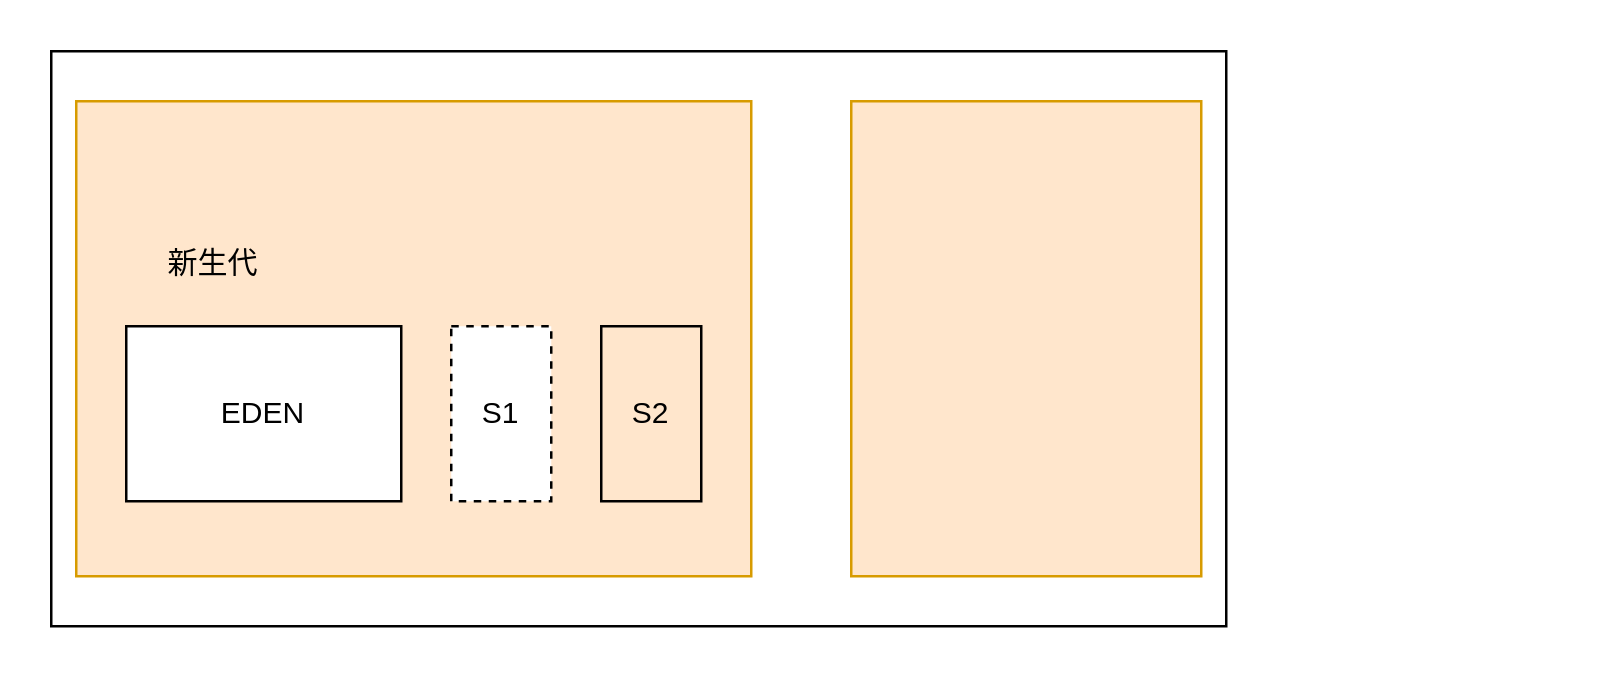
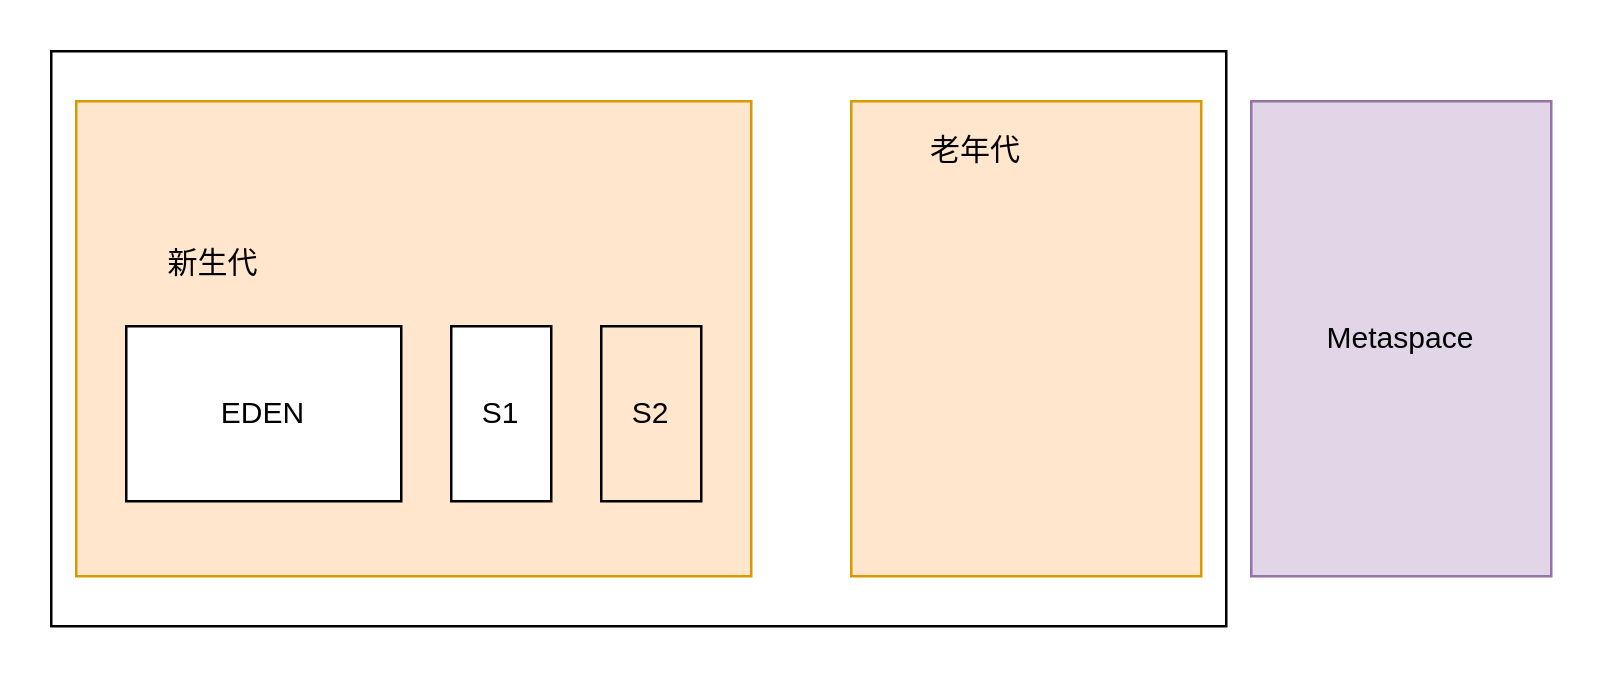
node "老年代": added
node "Metaspace": added
node "S1": style dashed -> solid
